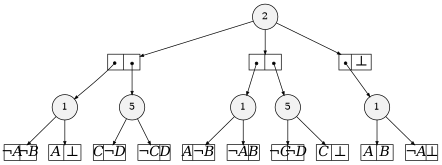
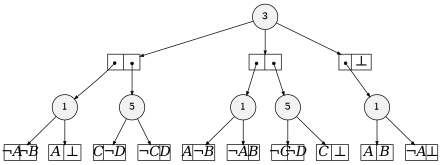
node "2": label "2" -> "3"
